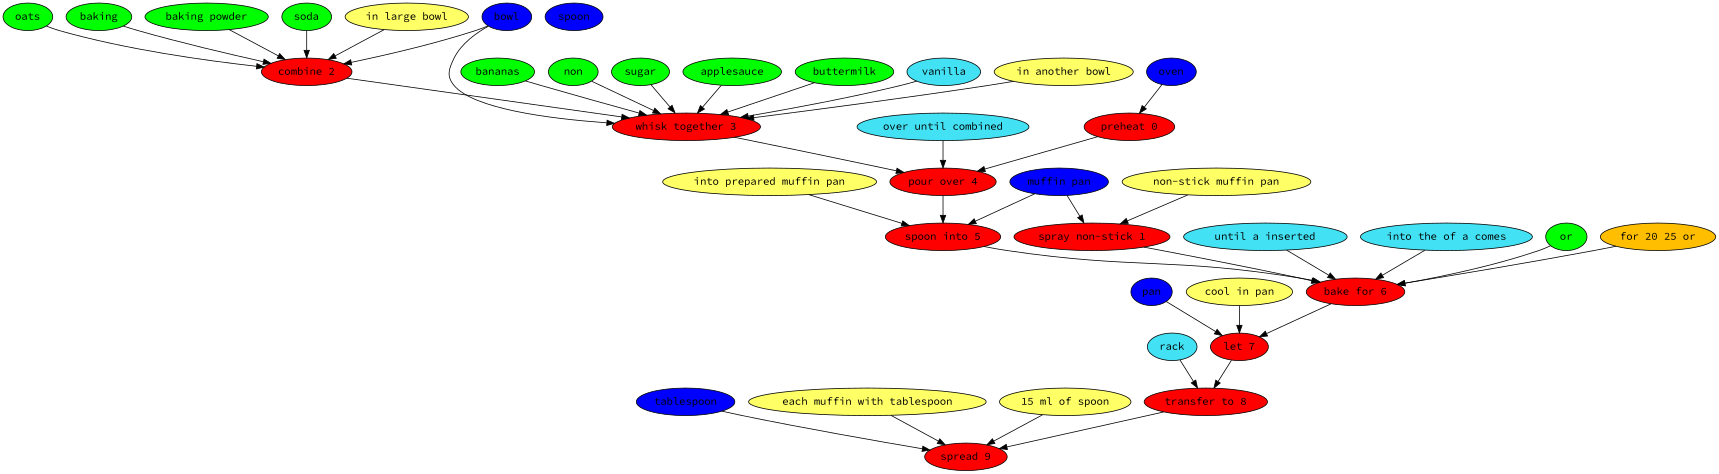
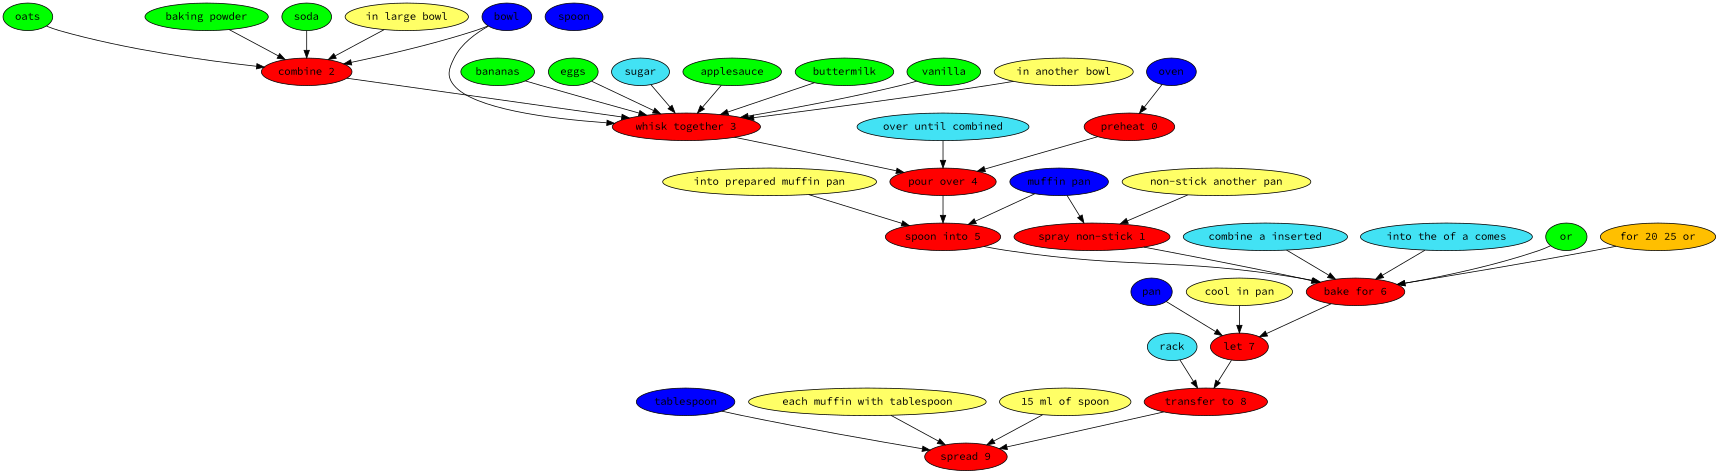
node "baking": removed
node "non": label "non" -> "eggs"
node "sugar": fillcolor green -> #42e2f4
node "vanilla": fillcolor #42e2f4 -> green
node "non-stick muffin pan": label "non-stick muffin pan" -> "non-stick another pan"
node "until a inserted": label "until a inserted" -> "combine a inserted"
